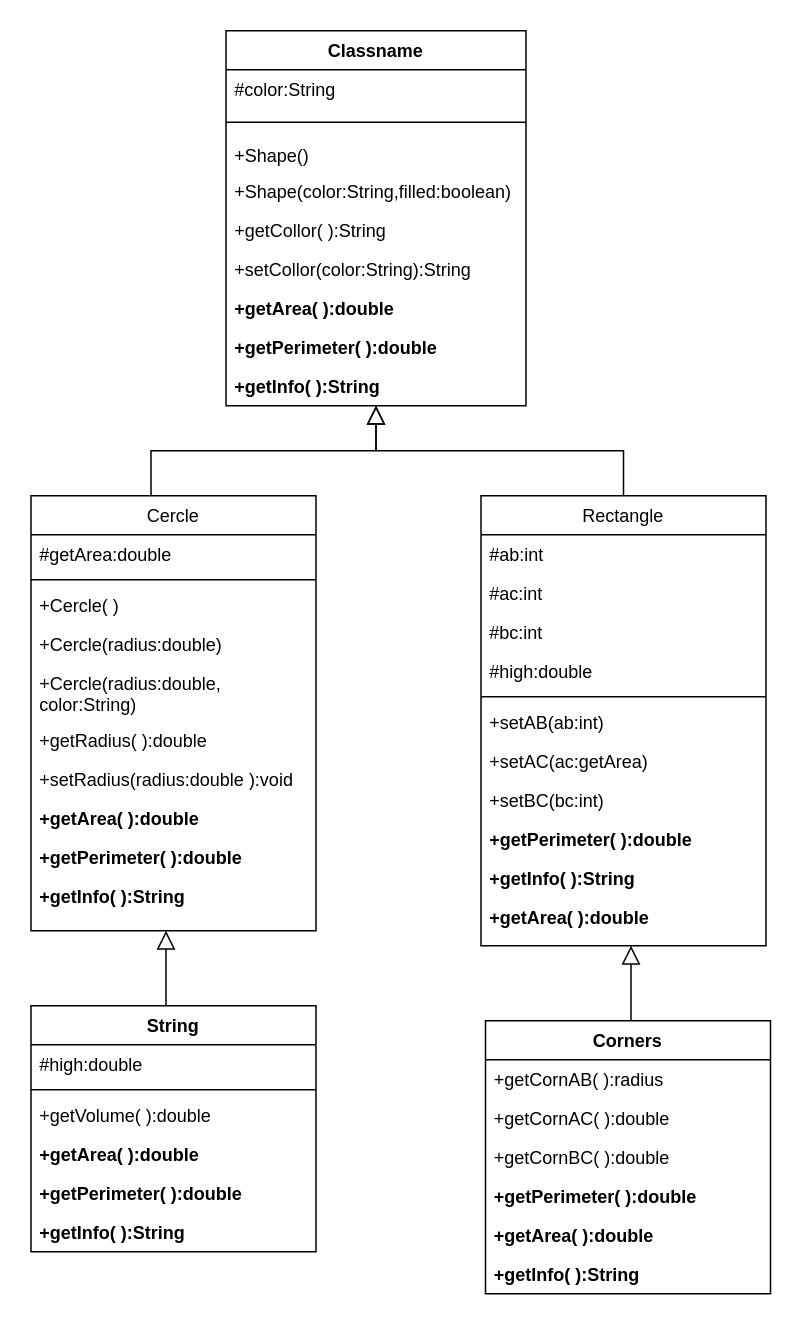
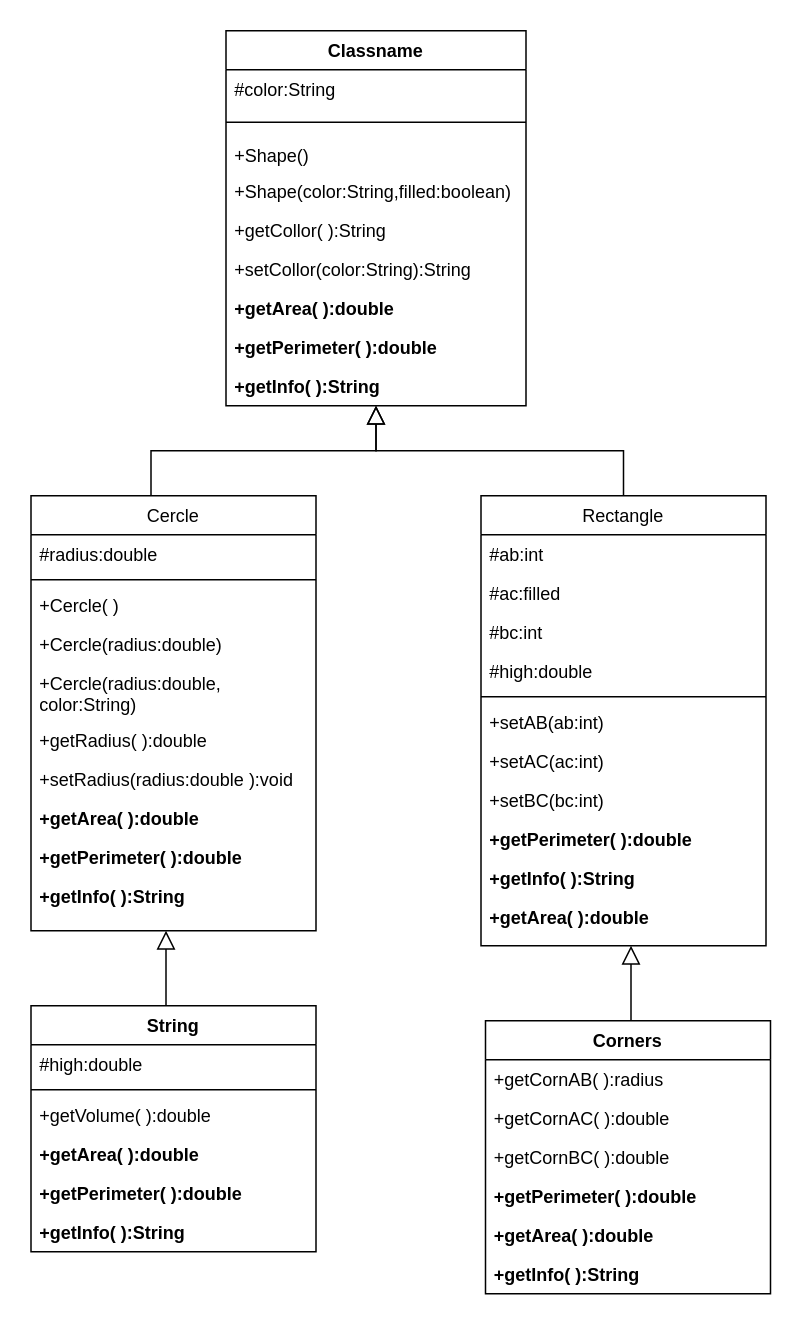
node "#getArea:double": label "#getArea:double" -> "#radius:double"
node "#ac:int": label "#ac:int" -> "#ac:filled"
node "+setAC(ac:getArea)": label "+setAC(ac:getArea)" -> "+setAC(ac:int)"
